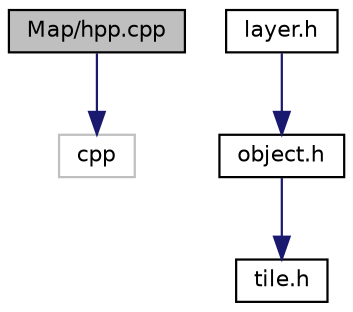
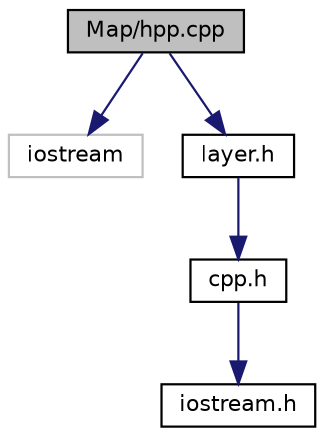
edge "Map/hpp.cpp" -> "layer.h": added
node "cpp": label "cpp" -> "iostream"
node "object.h": label "object.h" -> "cpp.h"
node "tile.h": label "tile.h" -> "iostream.h"
